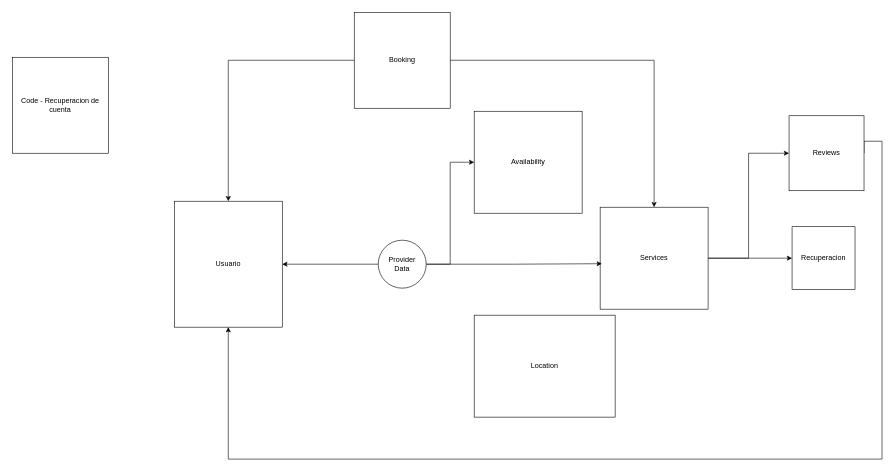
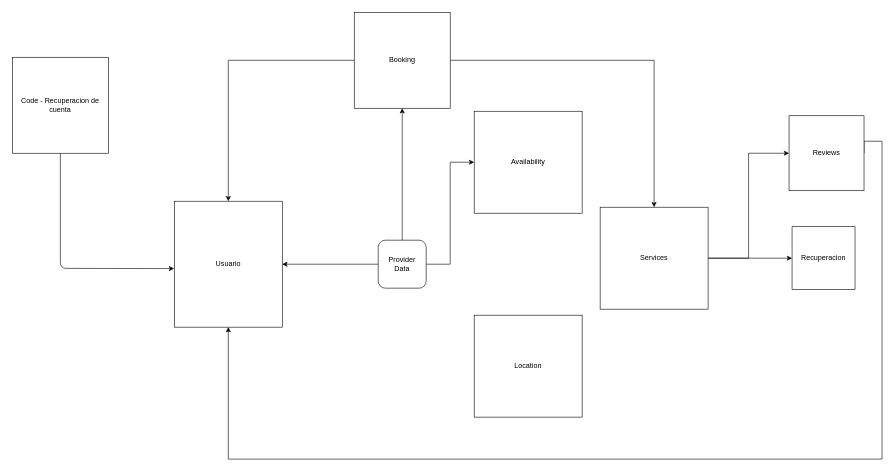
node "Provider Data": shape ellipse -> rounded rectangle
edge "Provider Data" -> "Services": now "Provider Data" -> "Booking"
edge "Code - Recuperacion de cuenta" -> "Usuario": added
node "Location": size 141x102 -> 108x102
